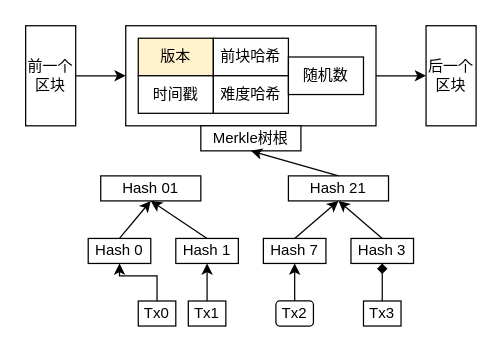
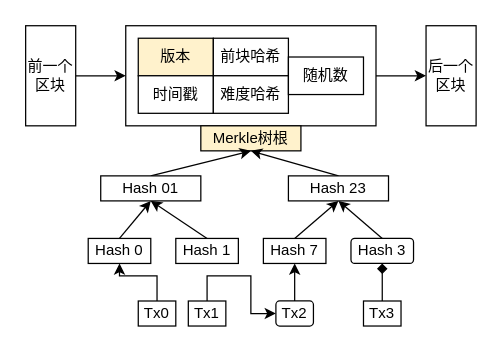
node "Merkle树根": fillcolor #ffffff -> #fff2cc
edge "Hash 01" -> "Merkle树根": added
node "Hash 21": label "Hash 21" -> "Hash 23"
node "Hash 3": shape rectangle -> rounded rectangle
edge "Tx1" -> "Hash 1": now "Tx1" -> "Tx2"
